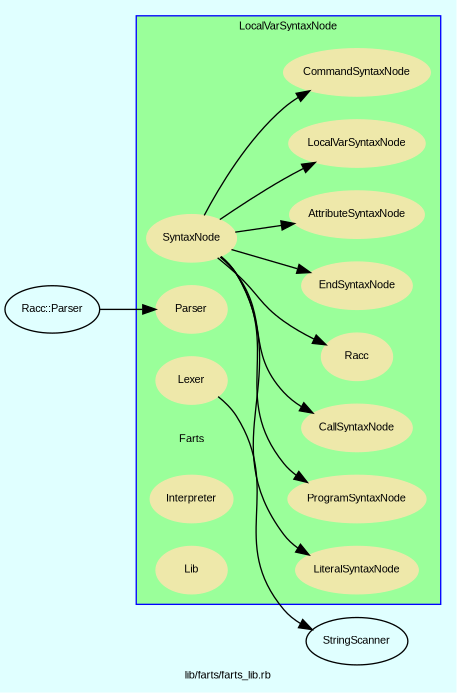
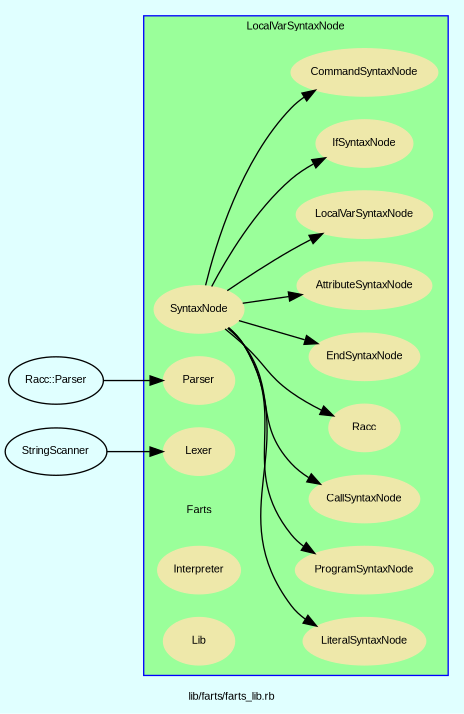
node "IfSyntaxNode": added
edge "Lexer" -> "StringScanner": reversed
